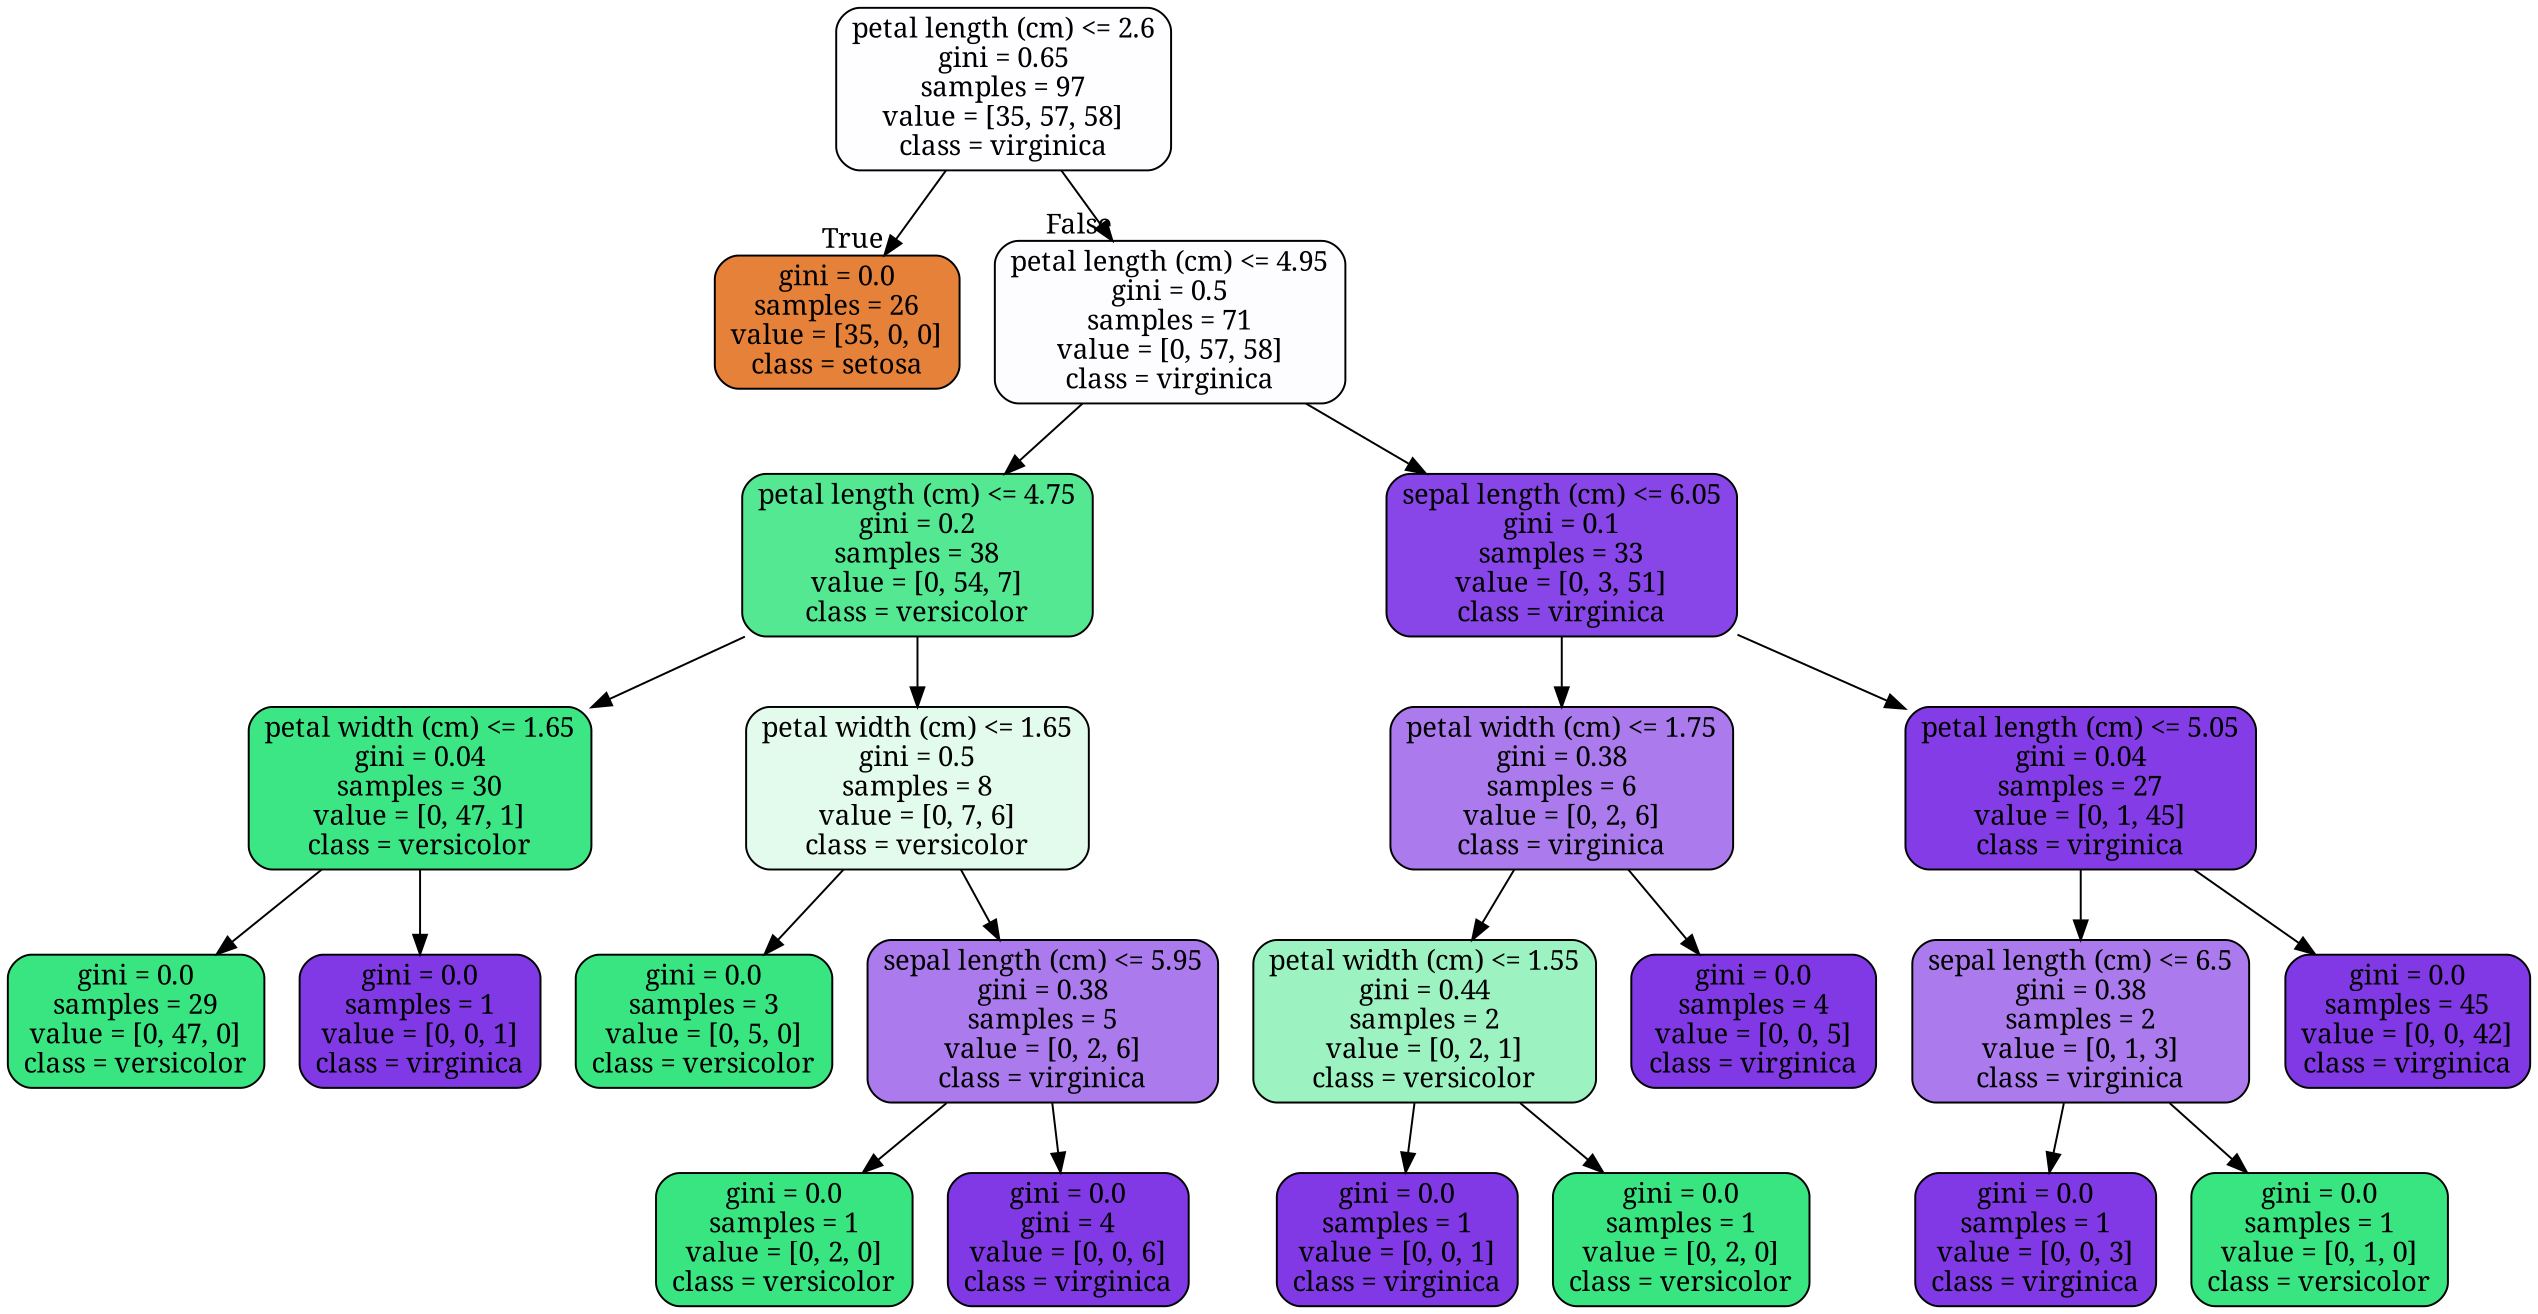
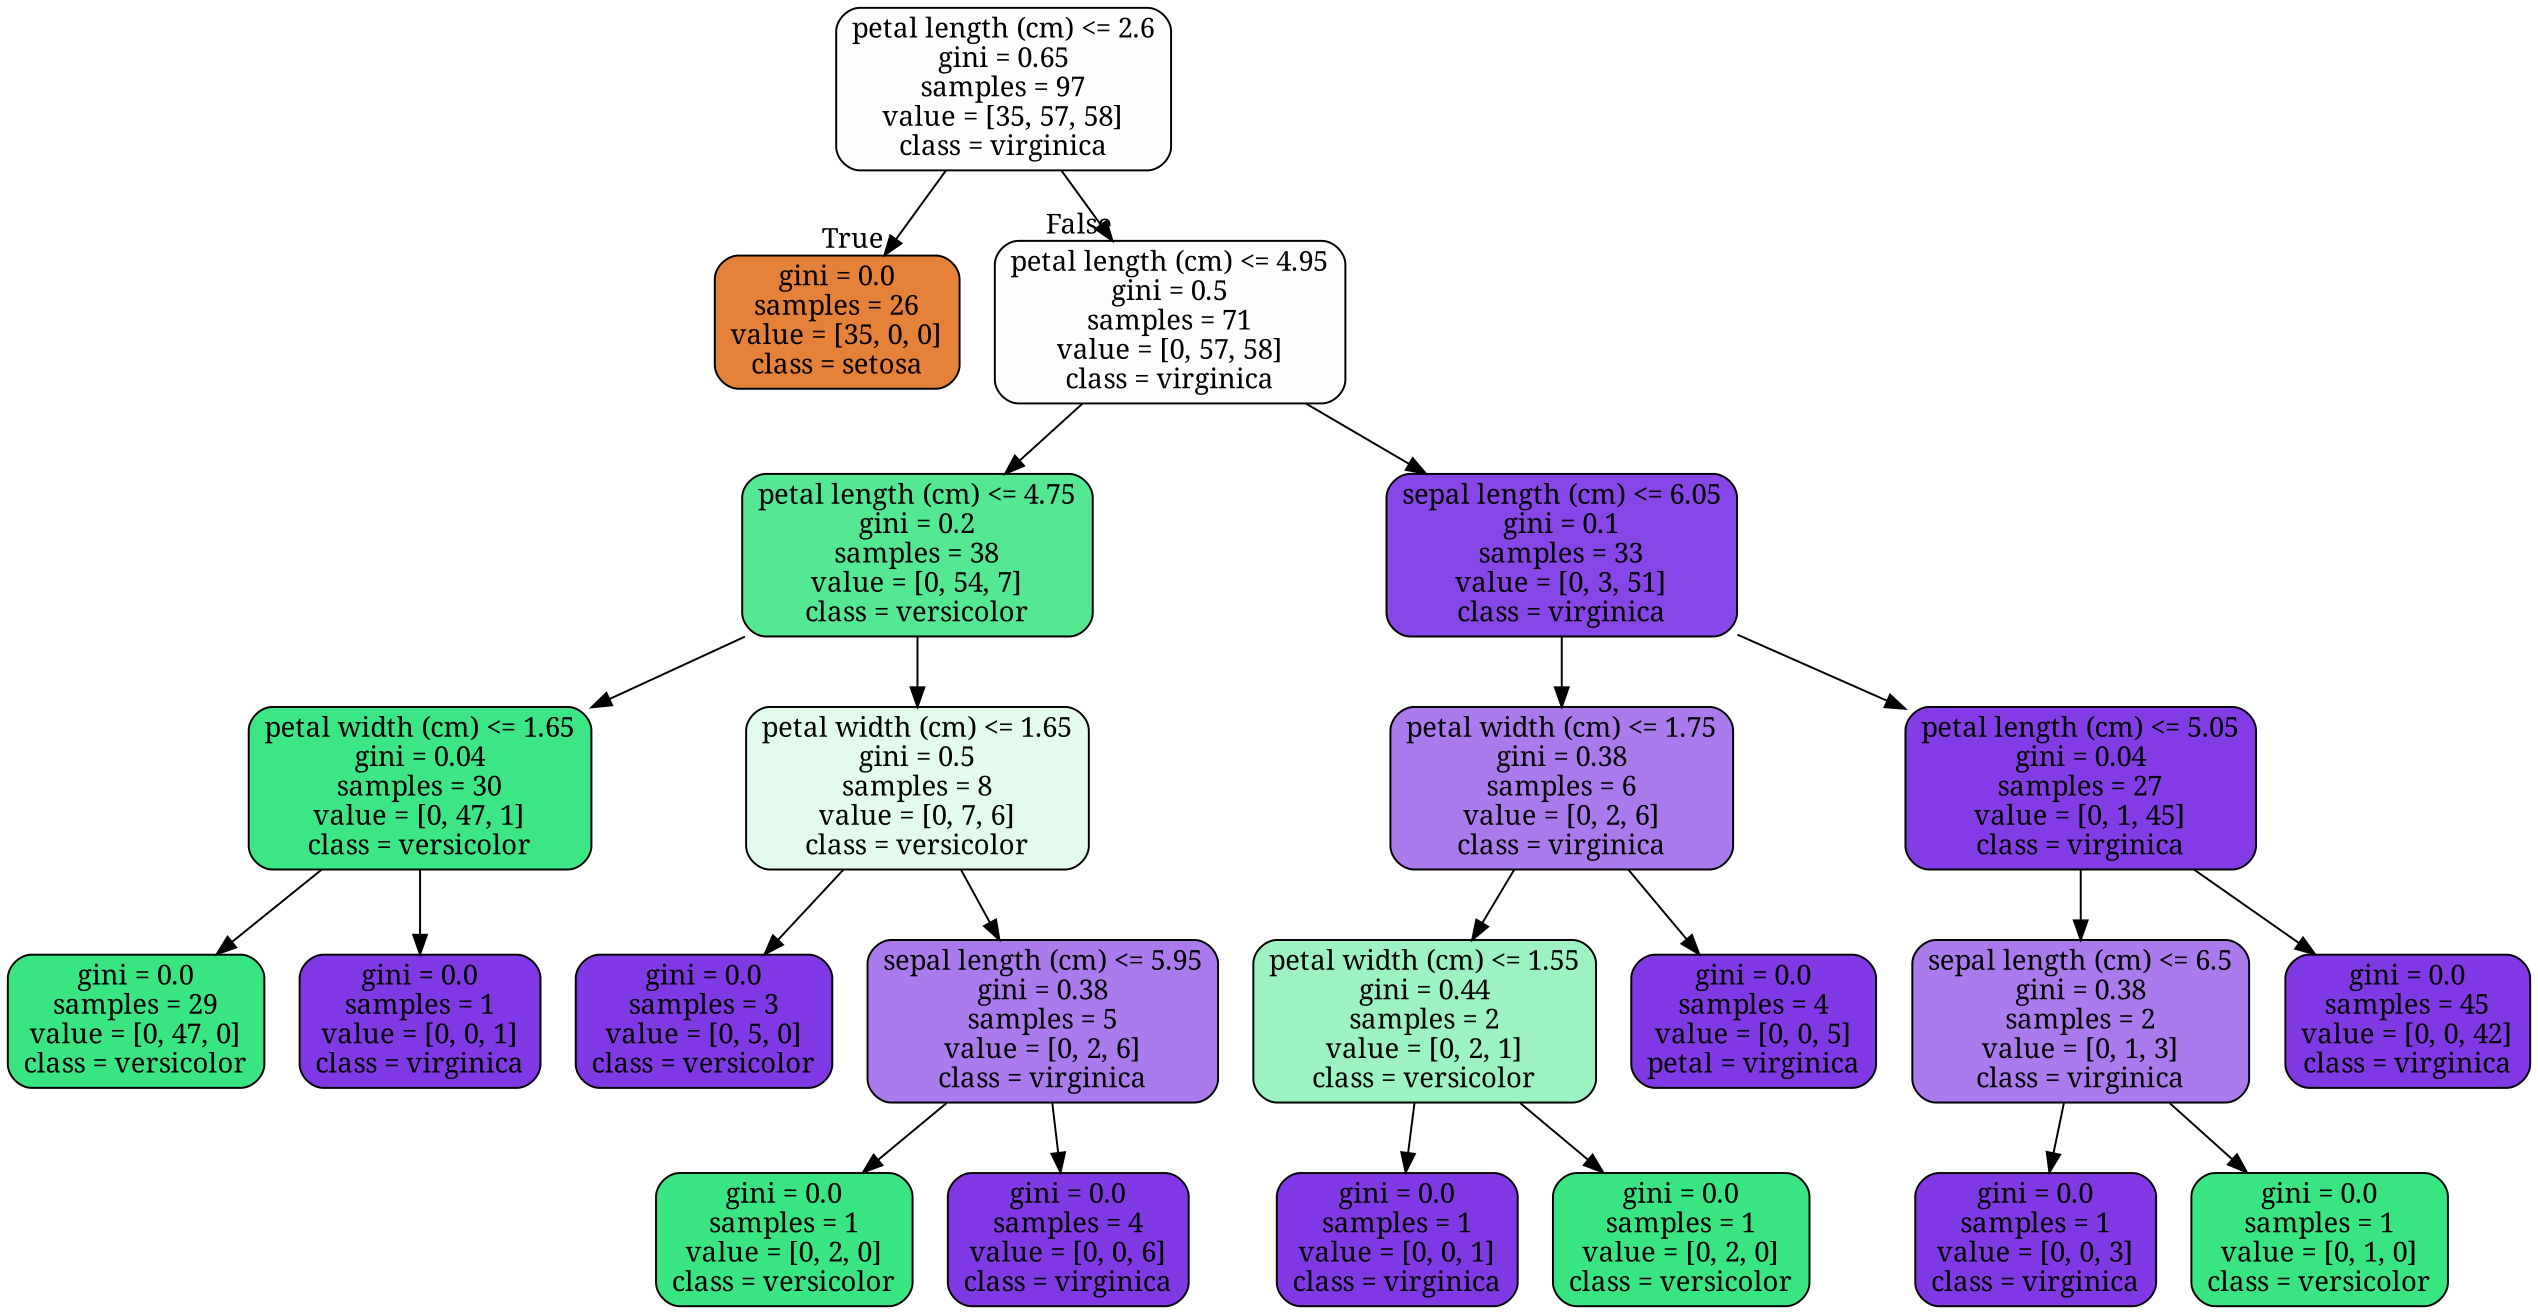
node "gini = 0.0 samples = 3 value = [0, 5, 0] class = versicolor": fillcolor #39e581 -> #8139e5
node "gini = 0.0 samples = 4 value = [0, 0, 5] class = virginica": label "gini = 0.0 samples = 4 value = [0, 0, 5] class = virginica" -> "gini = 0.0 samples = 4 value = [0, 0, 5] petal = virginica"
node "gini = 0.0 gini = 4 value = [0, 0, 6] class = virginica": label "gini = 0.0 gini = 4 value = [0, 0, 6] class = virginica" -> "gini = 0.0 samples = 4 value = [0, 0, 6] class = virginica"
